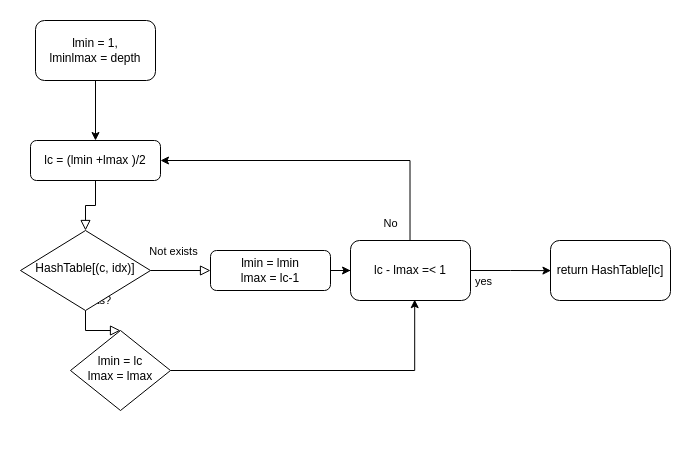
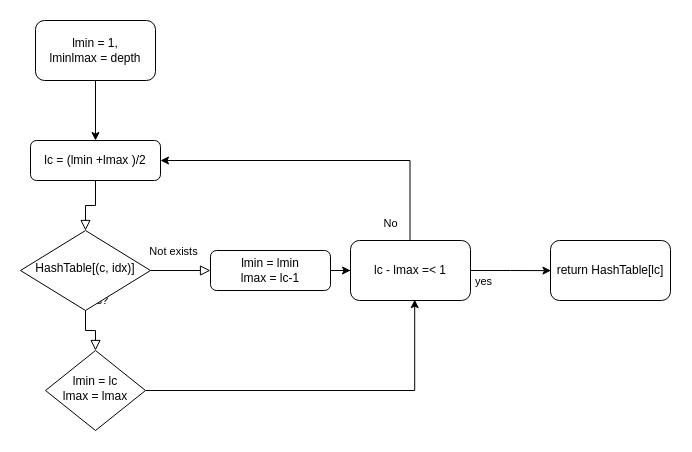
node "lmin = lc lmax = lmax": moved (121, 371) -> (96, 391)
